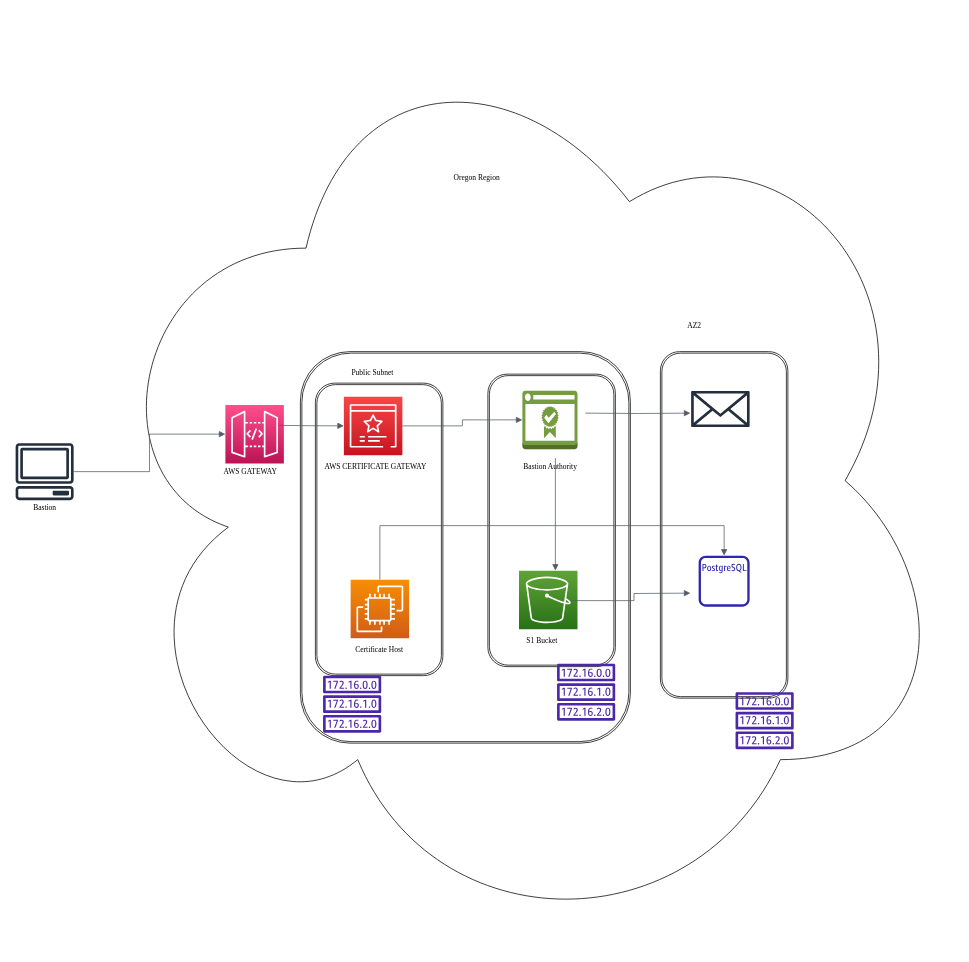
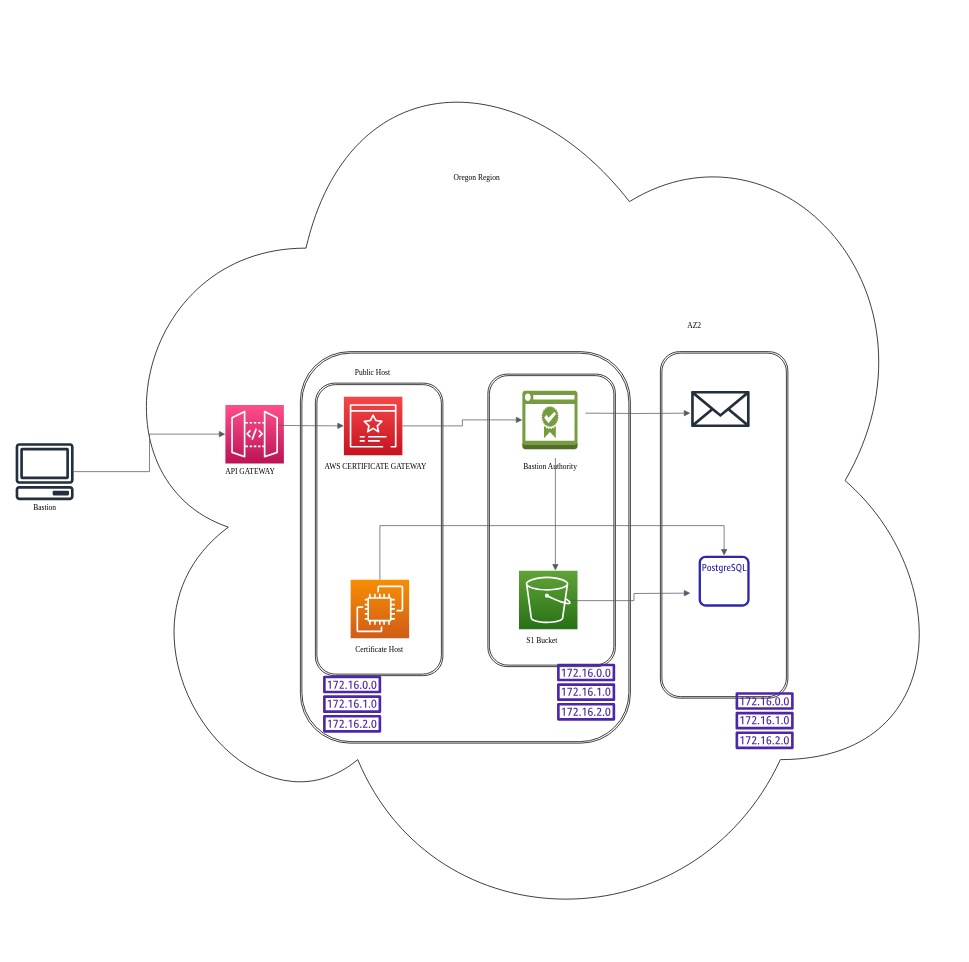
node "Public Subnet": label "Public Subnet" -> "Public Host"
node "AWS GATEWAY": label "AWS GATEWAY" -> "API GATEWAY"
